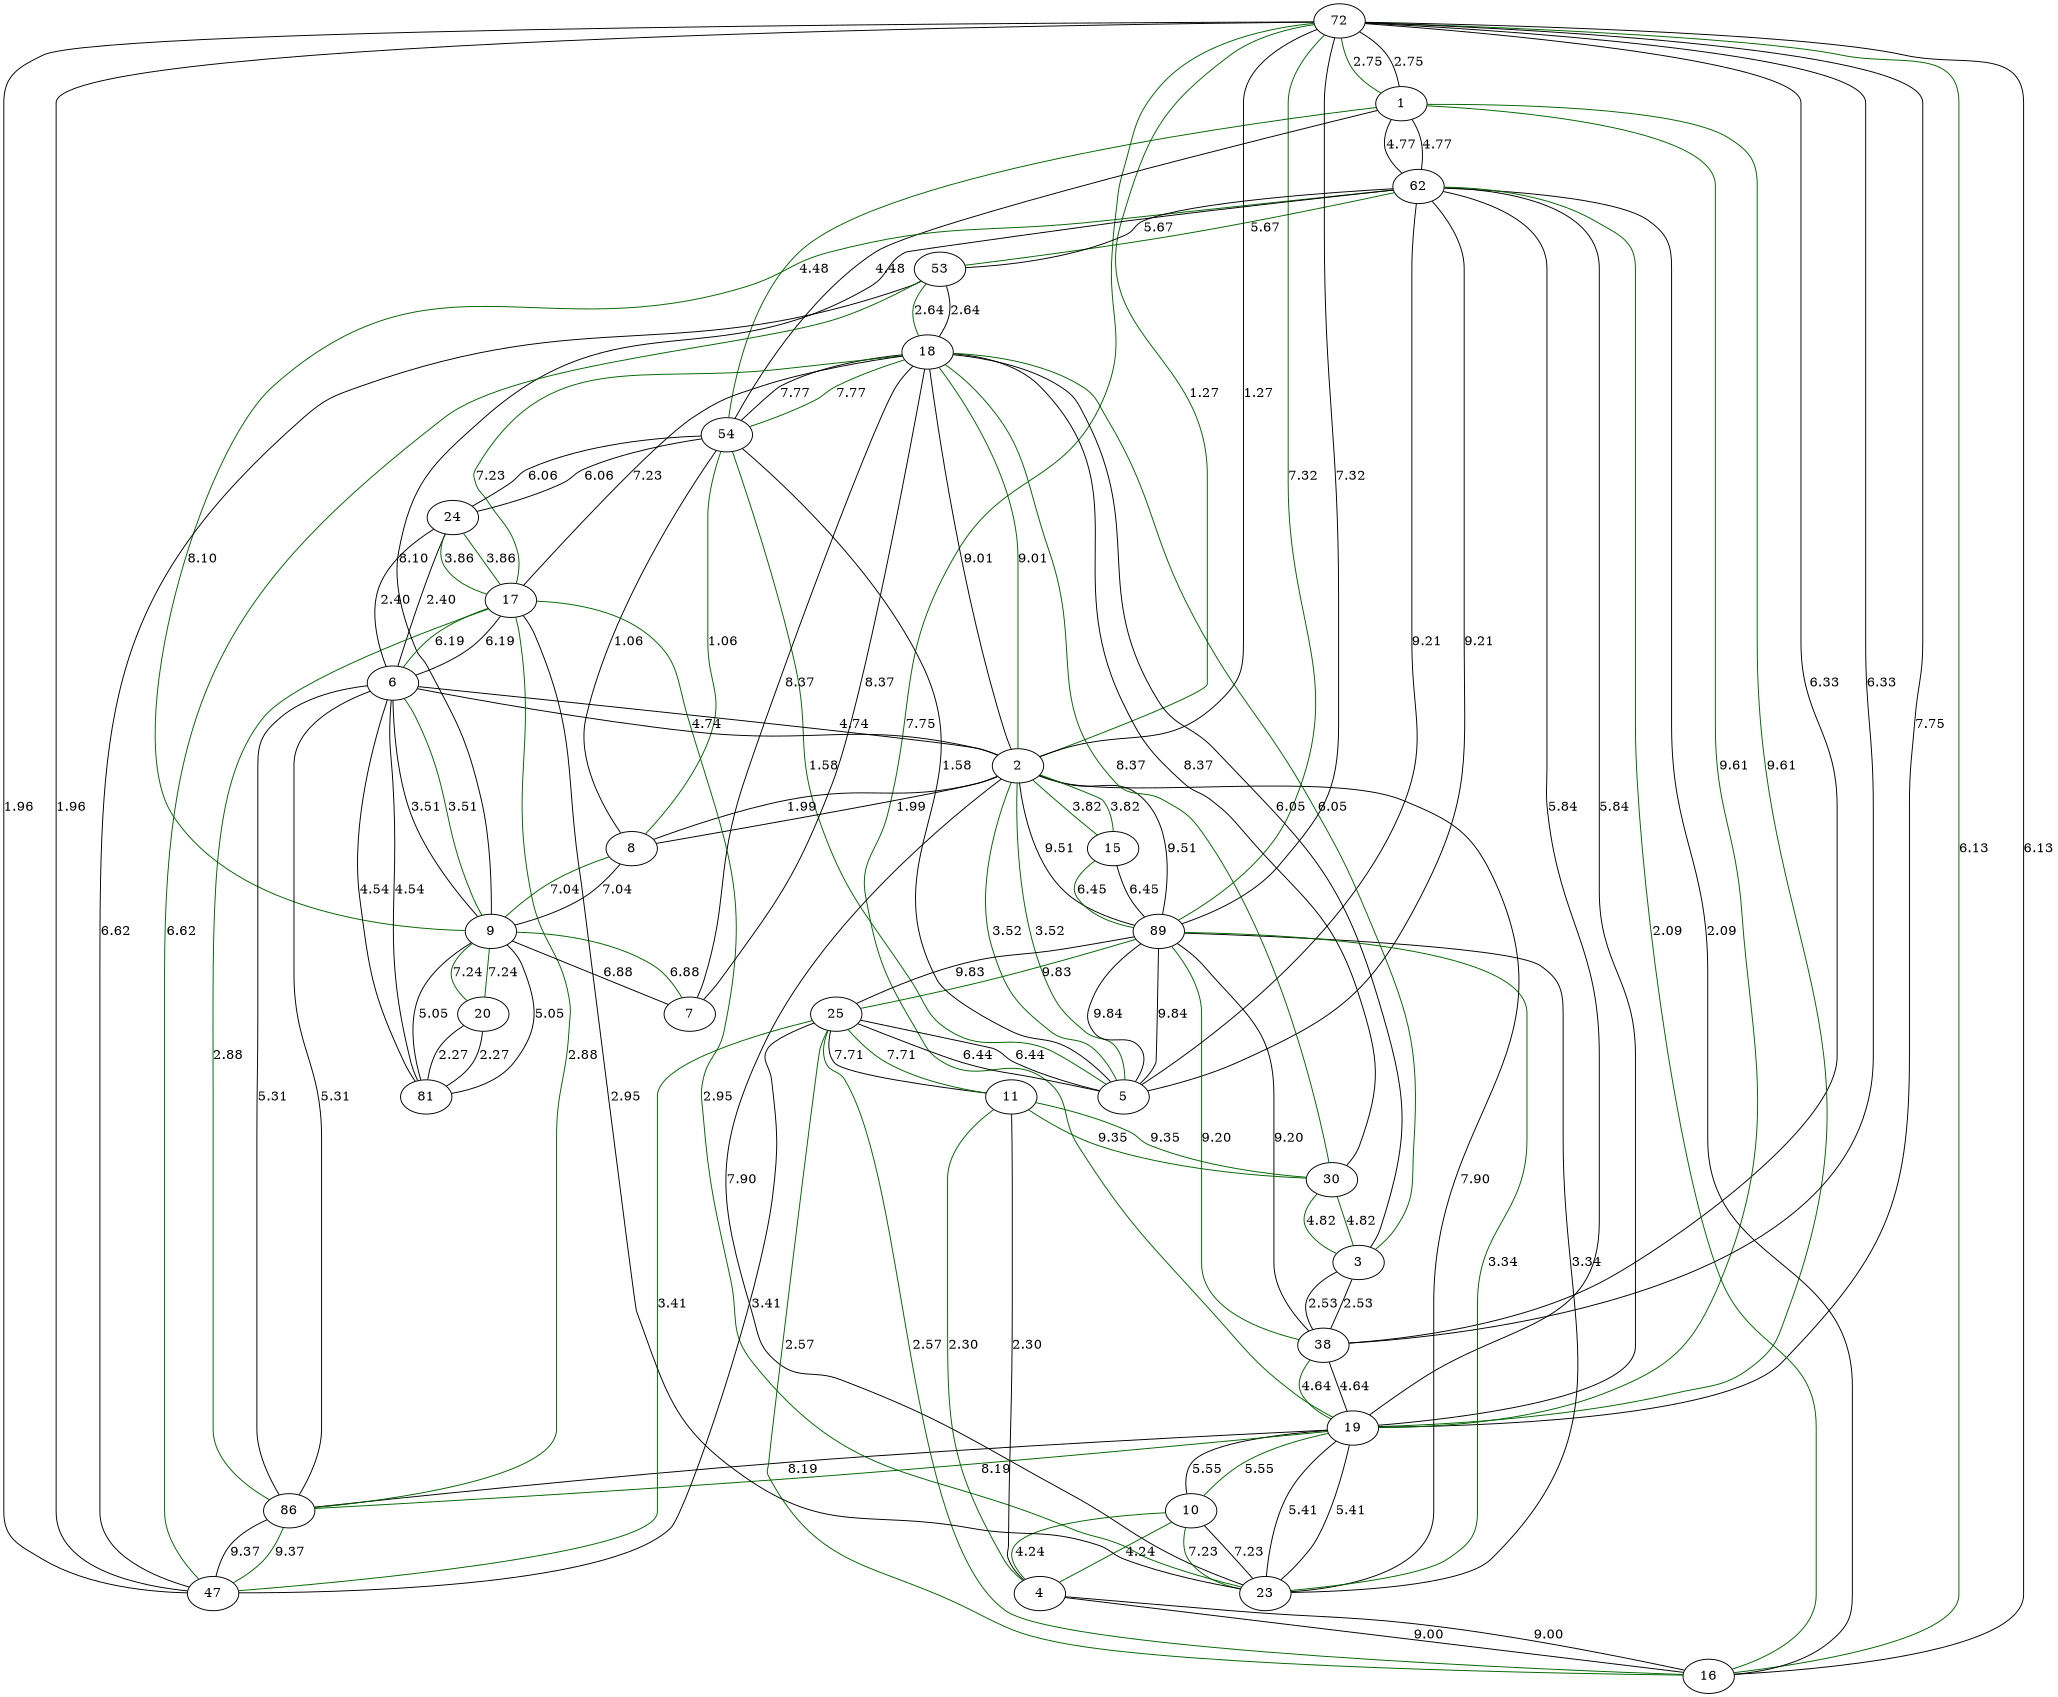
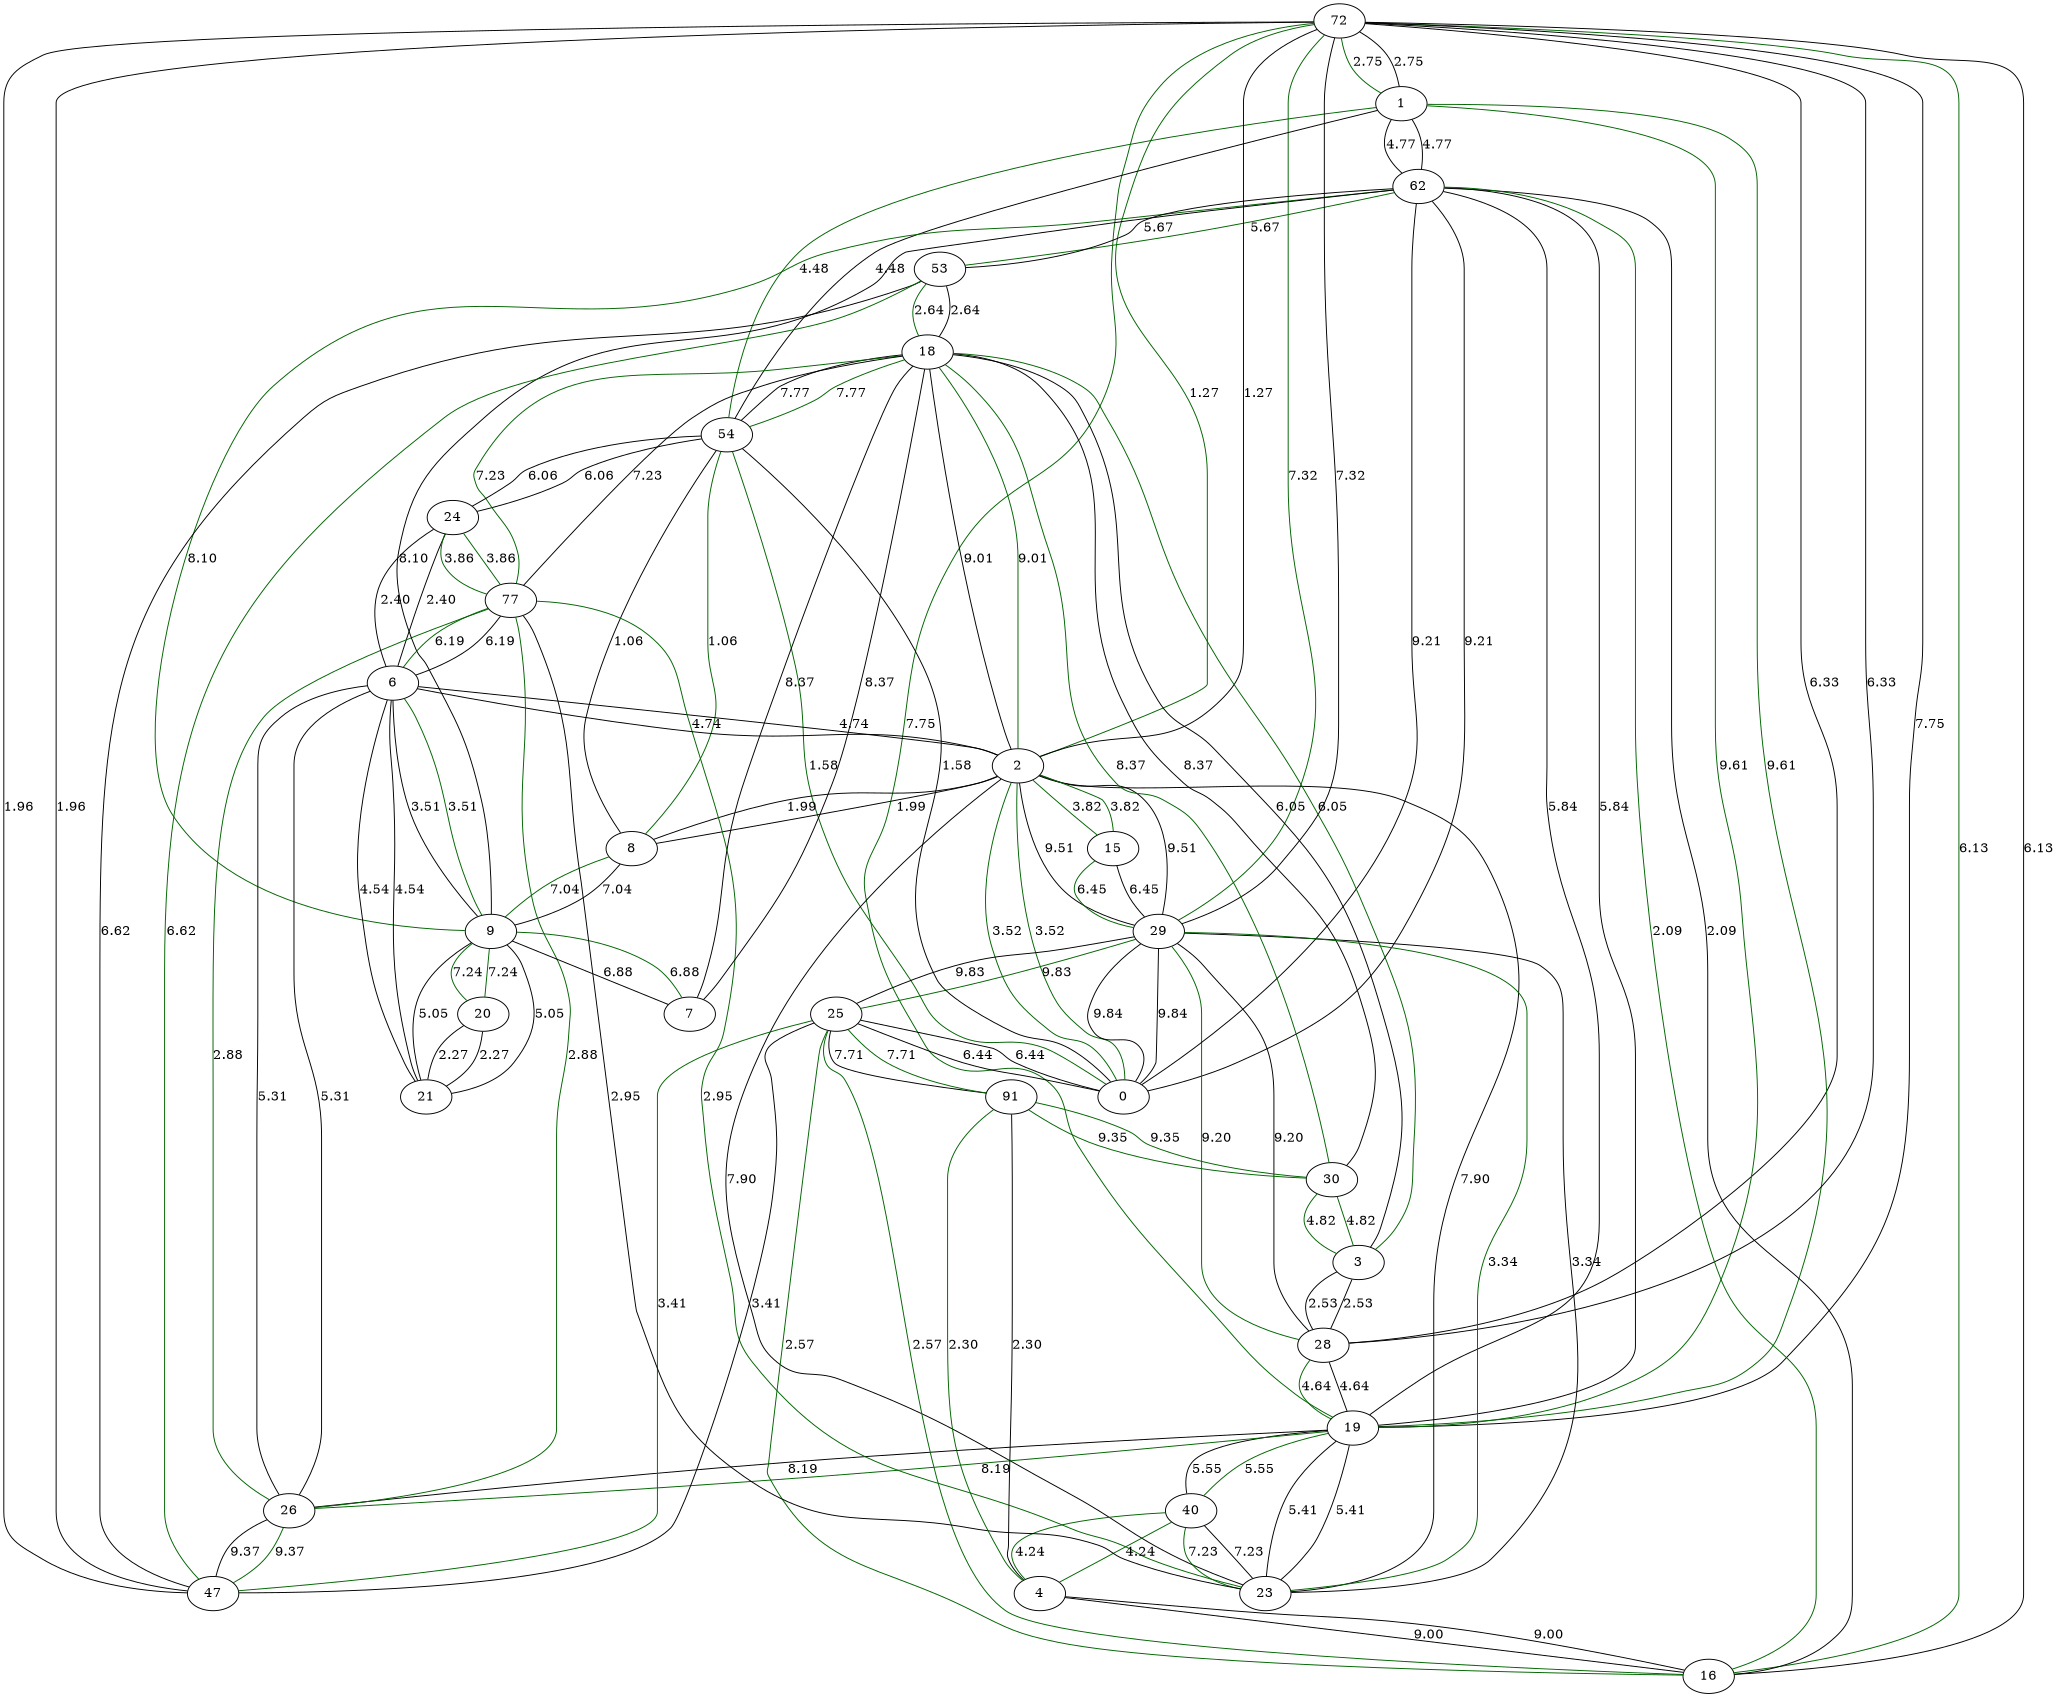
node "17": label "17" -> "77"
node "89": label "89" -> "29"
node "81": label "81" -> "21"
node "11": label "11" -> "91"
node "5": label "5" -> "0"
node "38": label "38" -> "28"
node "86": label "86" -> "26"
node "10": label "10" -> "40"
